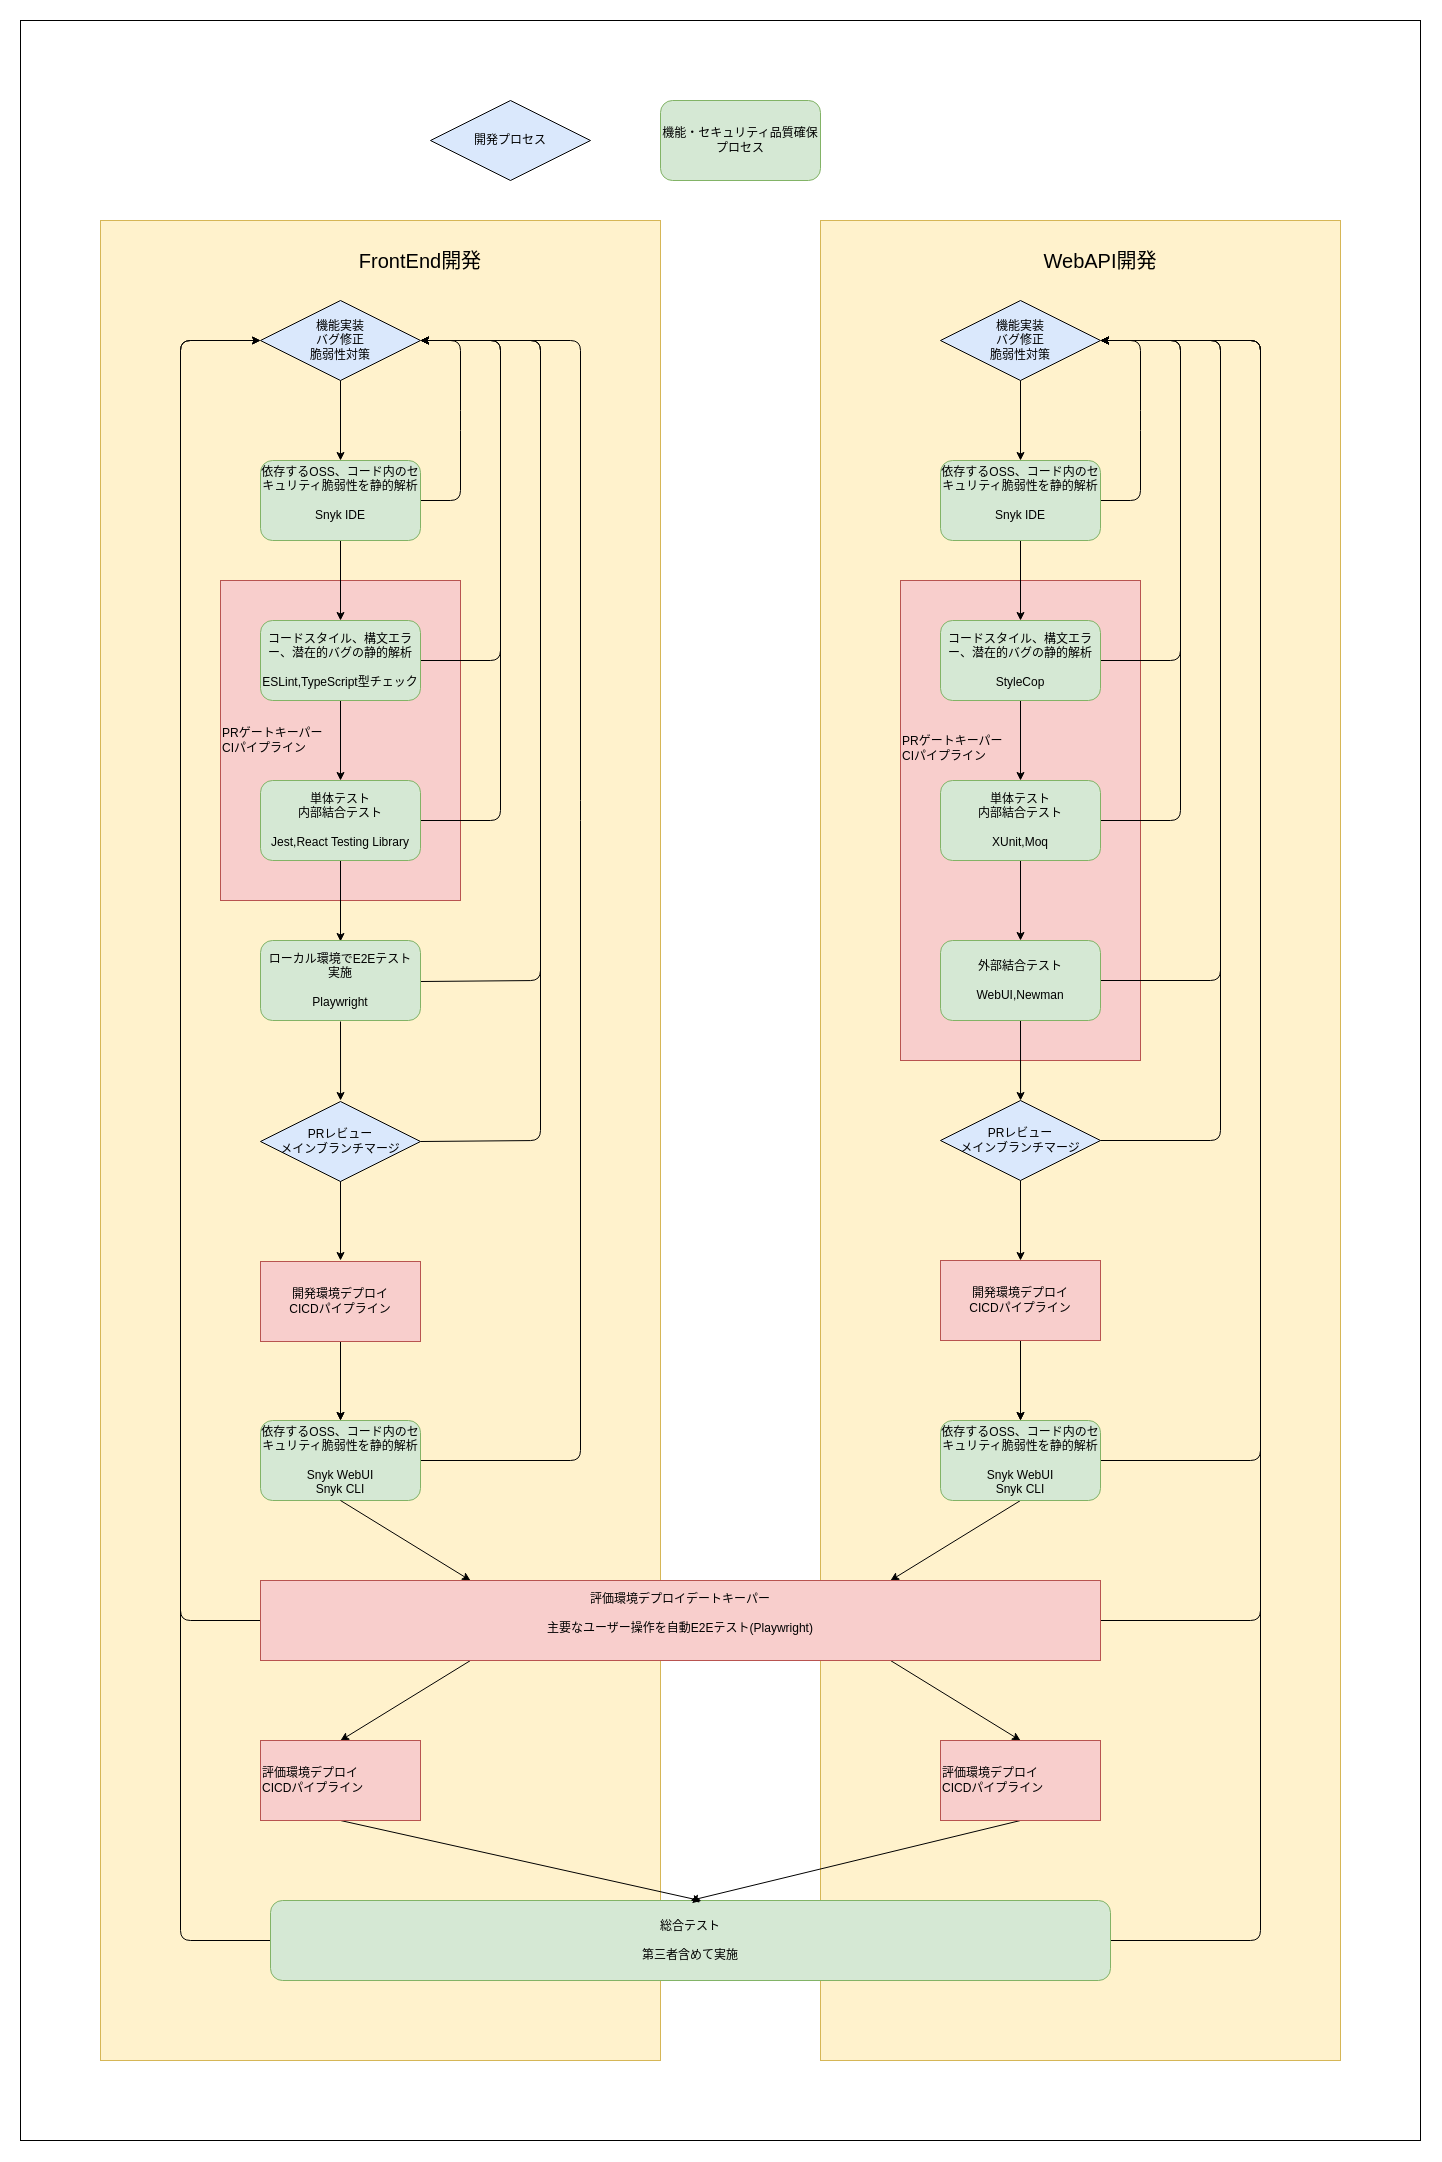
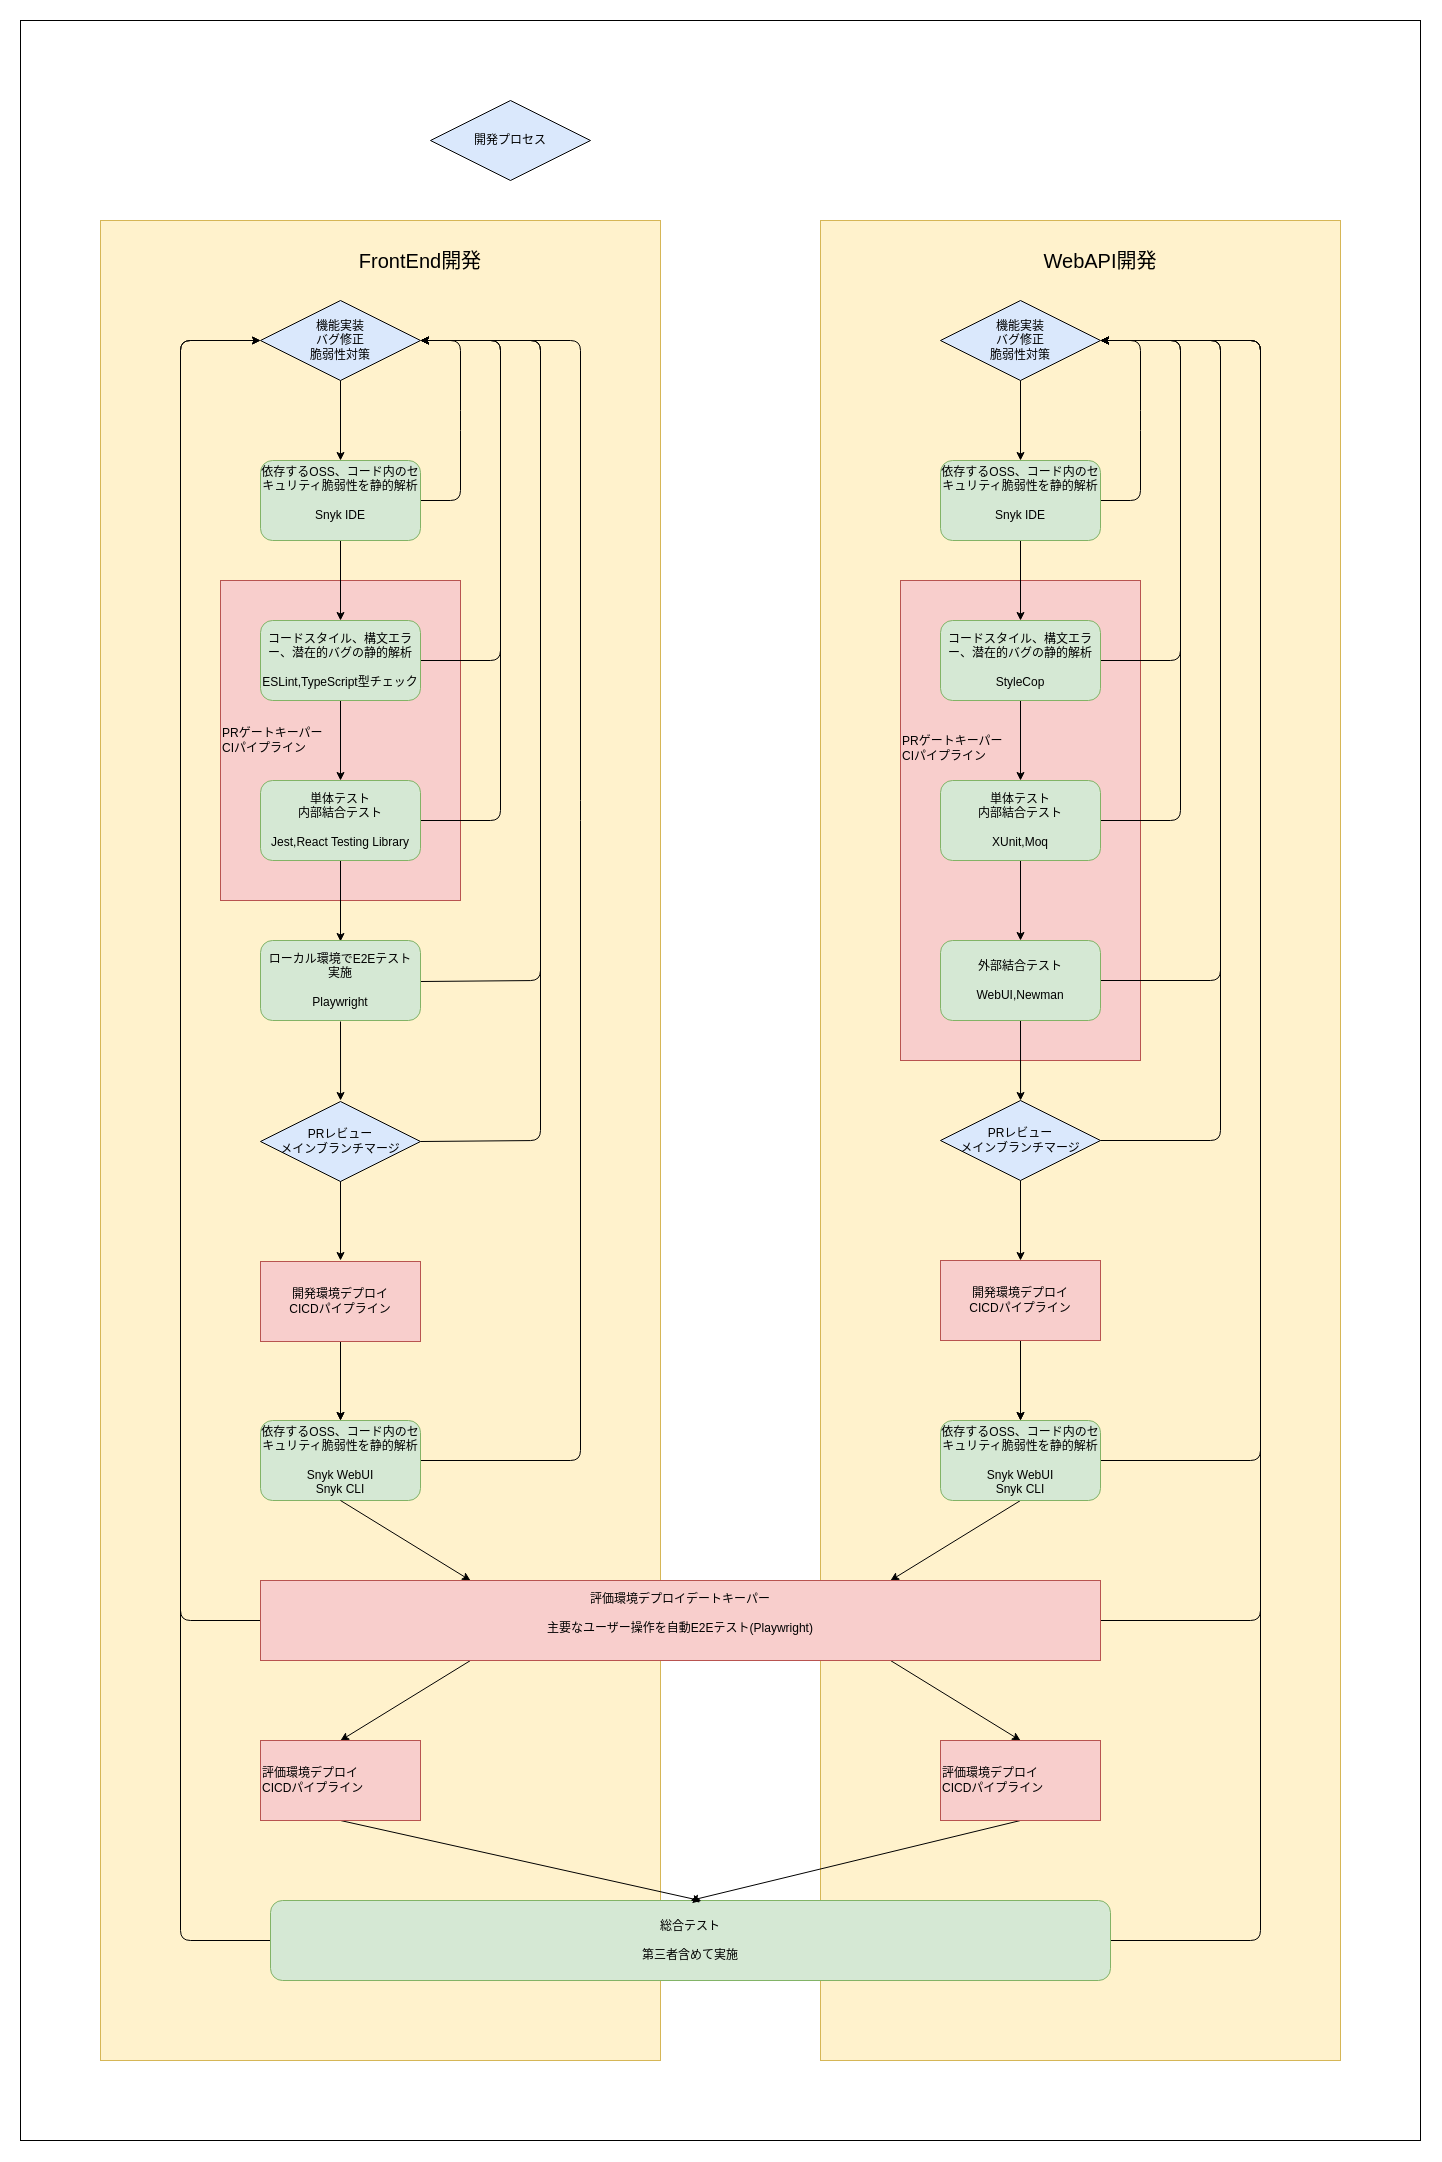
node "機能・セキュリティ品質確保プロセス": removed
